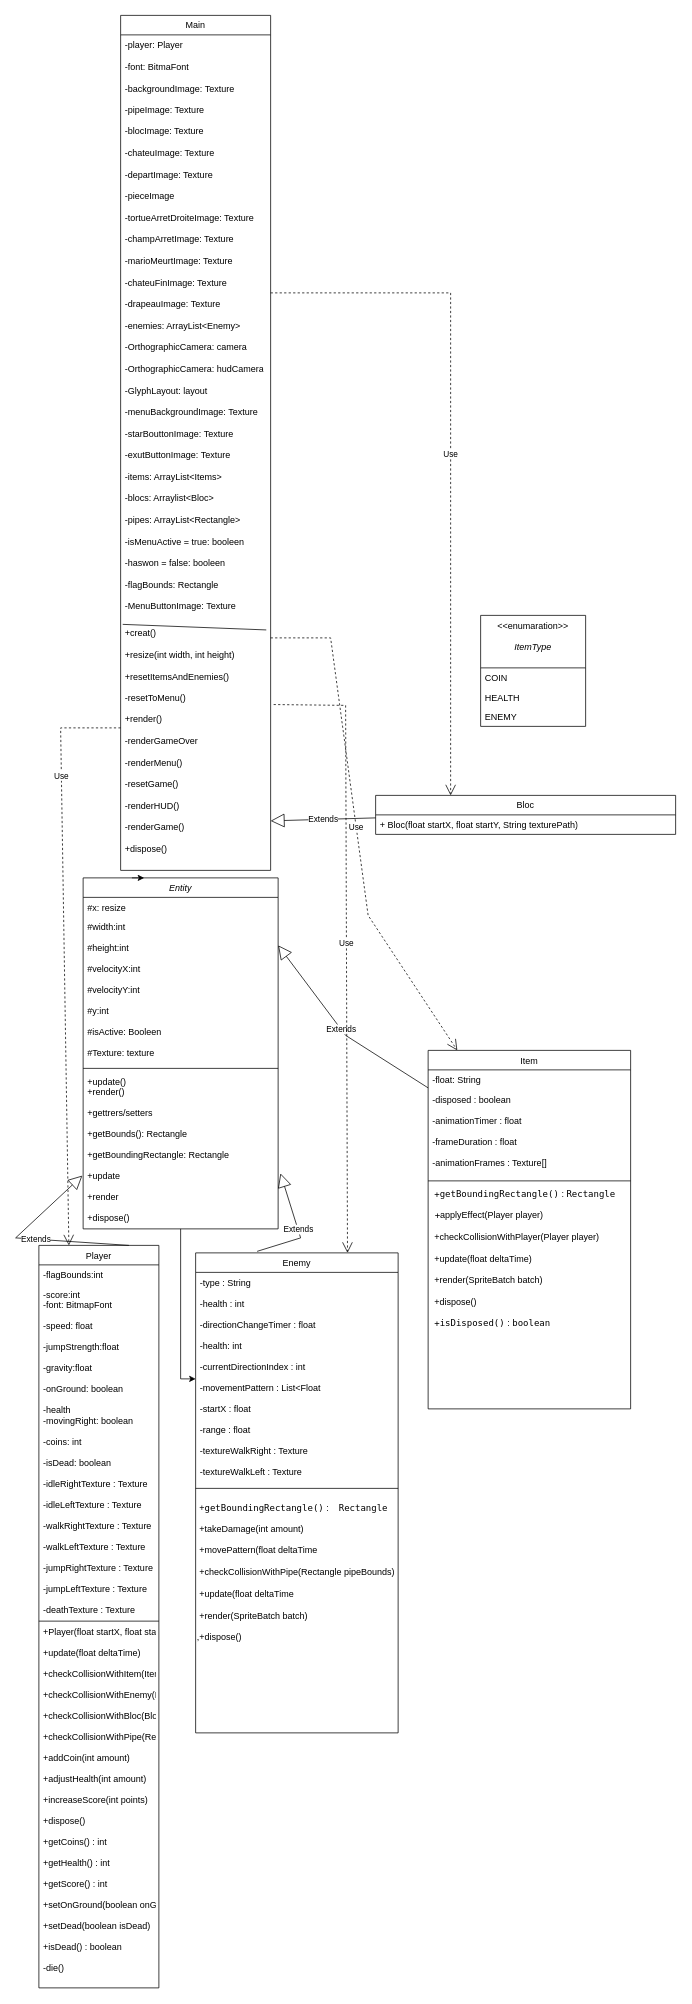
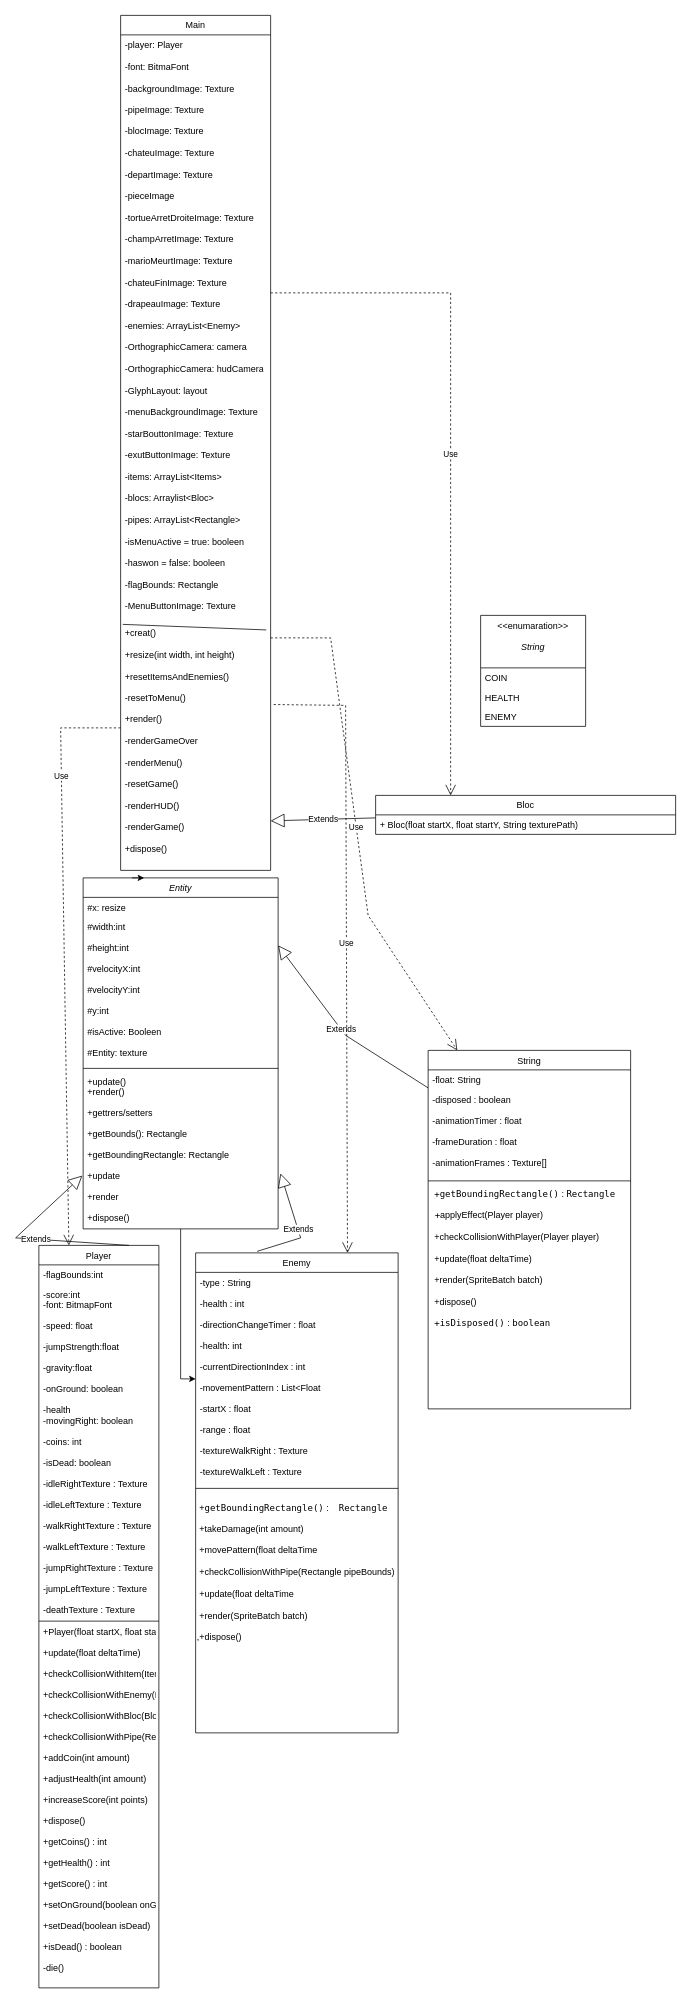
node "<<enumaration>> ItemType": label "<<enumaration>> ItemType" -> "<<enumaration>> String"
node "#y:int #isActive: Booleen #Texture: texture": label "#y:int #isActive: Booleen #Texture: texture" -> "#y:int #isActive: Booleen #Entity: texture"
node "Item": label "Item" -> "String"
